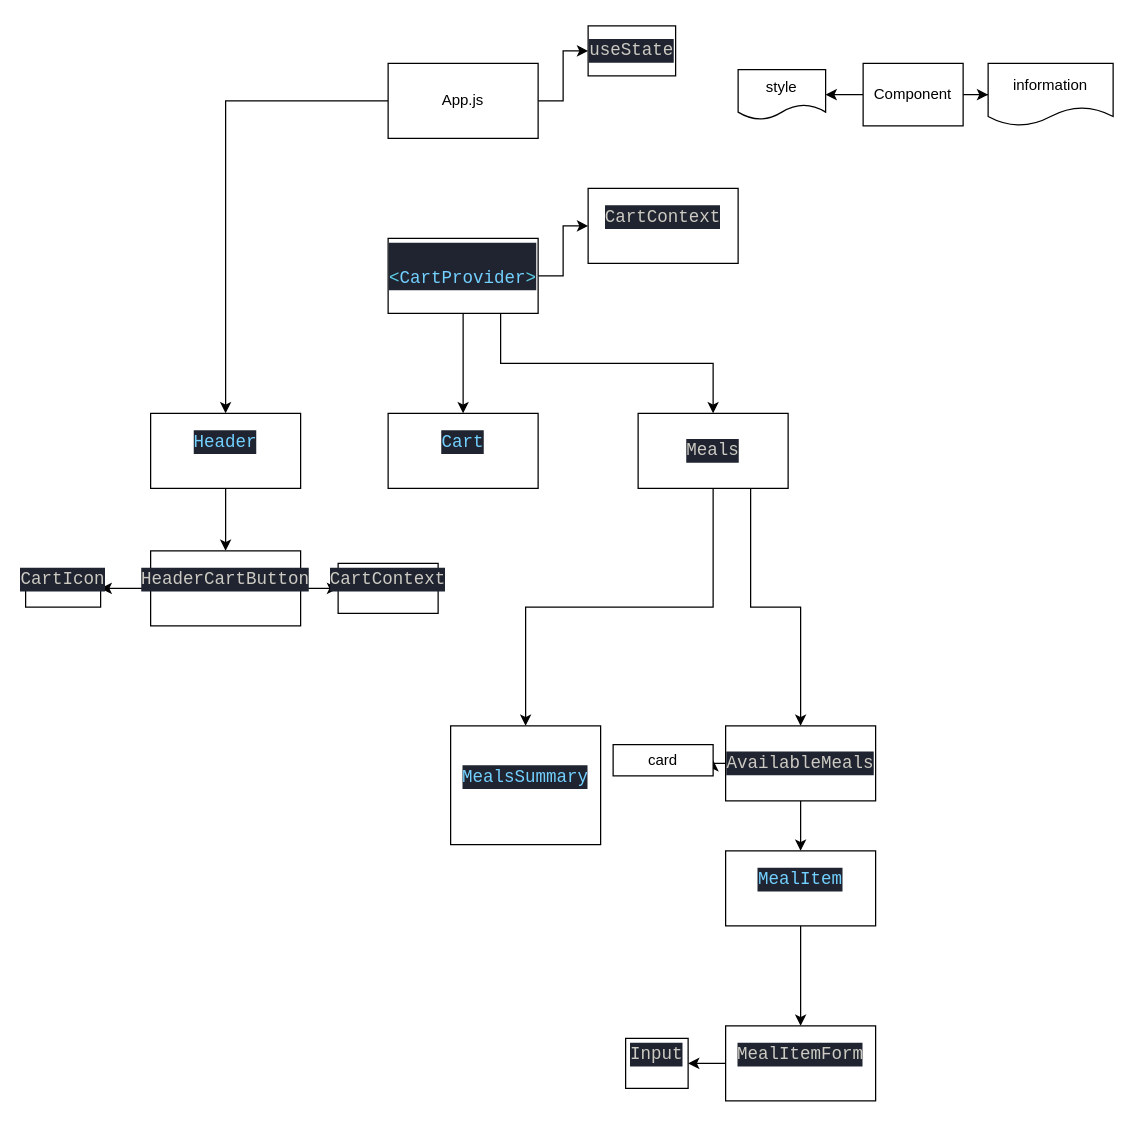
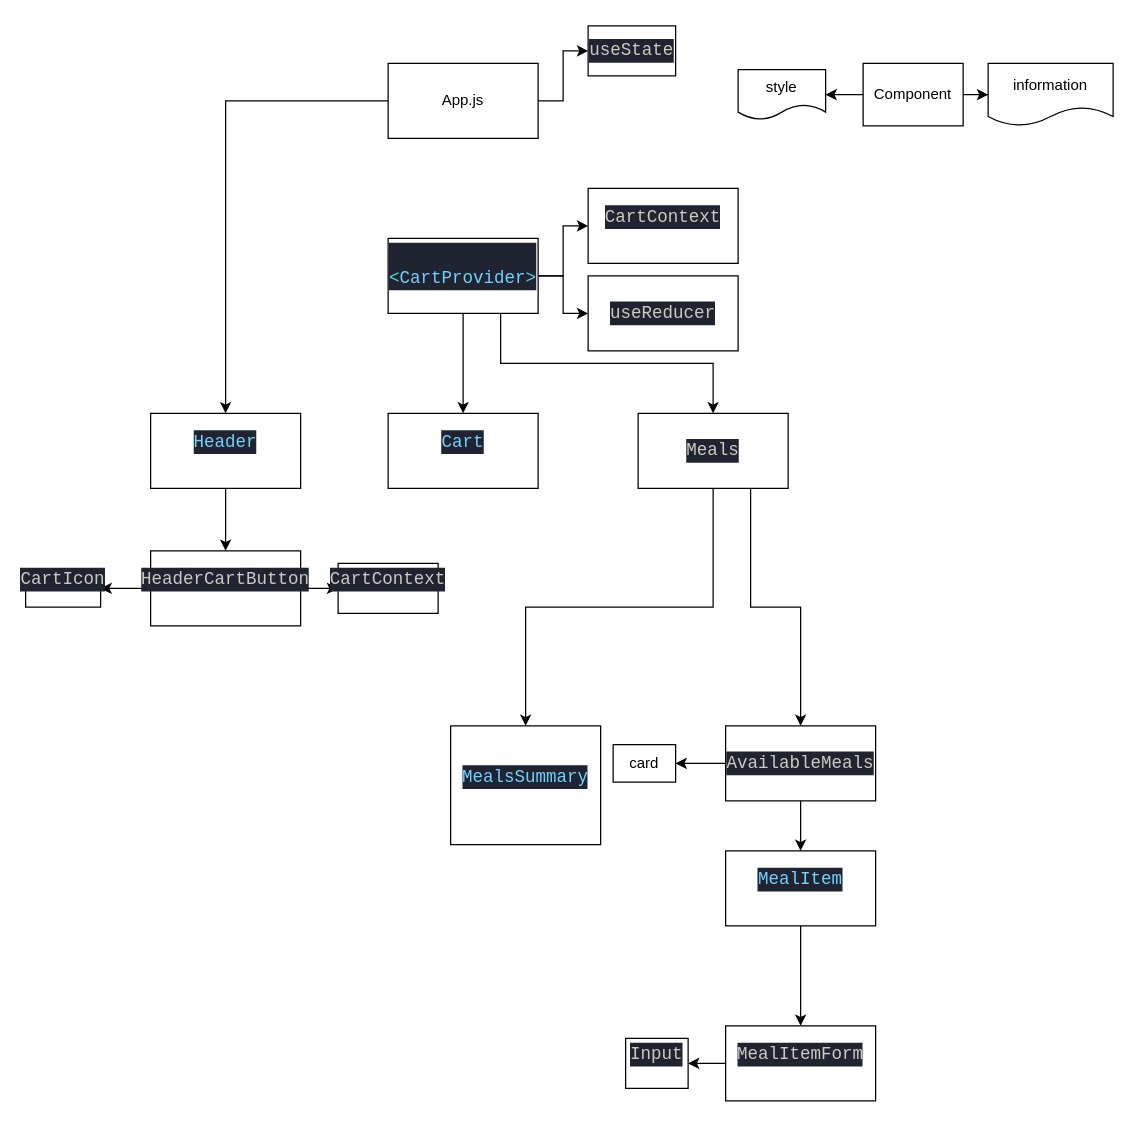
edge "<CartProvider>" -> "useReducer": added
node "useReducer": added
node "card": size 100x31 -> 63x38
